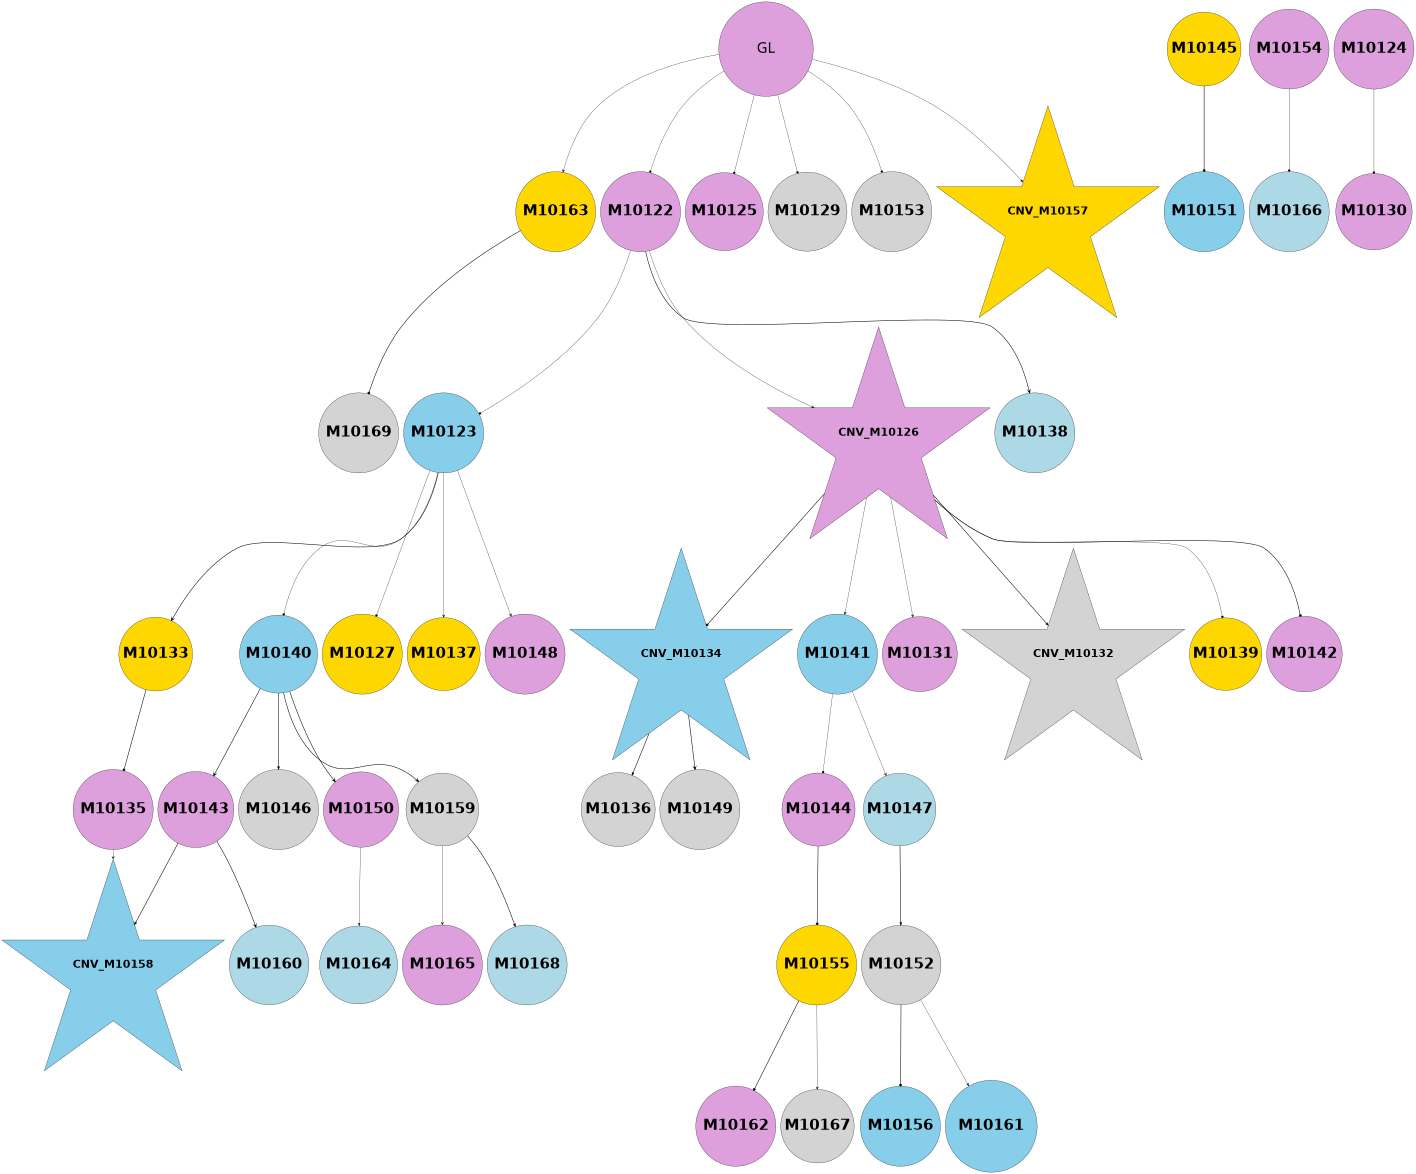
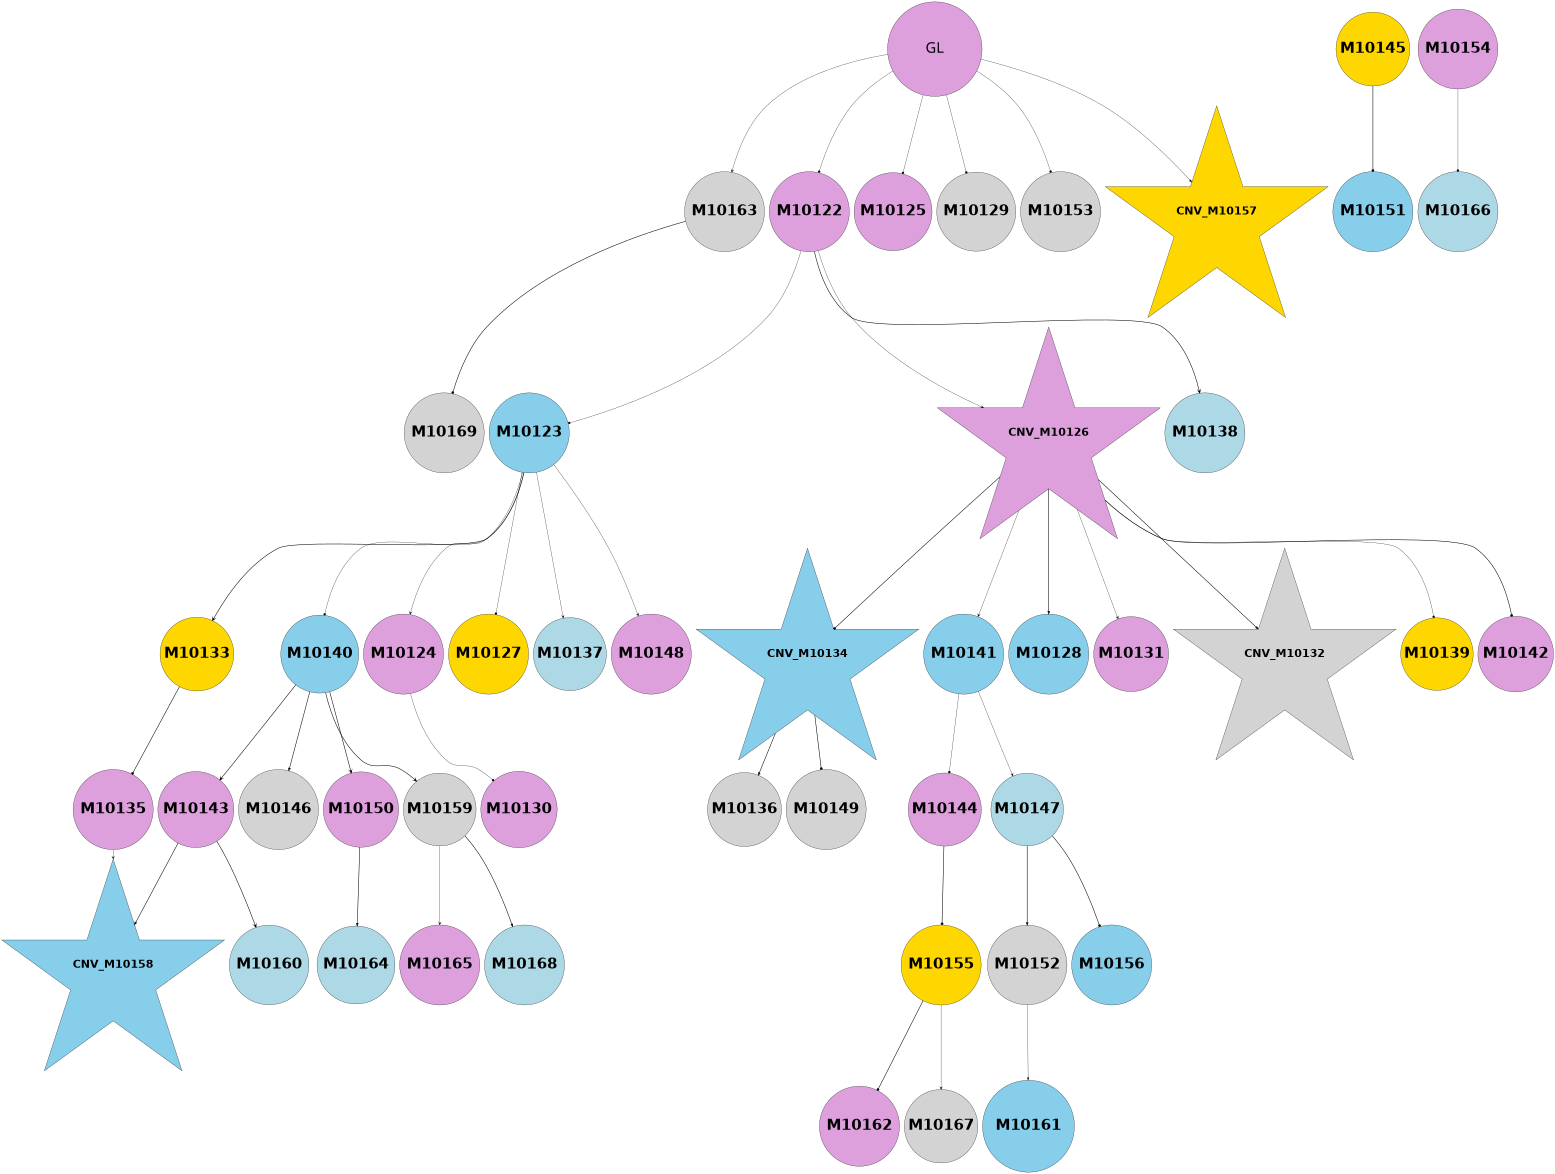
node "M10163": fillcolor gold -> lightgrey
edge "M10123" -> "M10124": added
node "M10137": fillcolor gold -> lightblue
node "M10128": added
edge "CNV_M10134" -> "M10149": arrowhead vee -> dot
edge "M10150" -> "M10164": style solid -> bold
edge "M10152" -> "M10156": now "M10147" -> "M10156"
